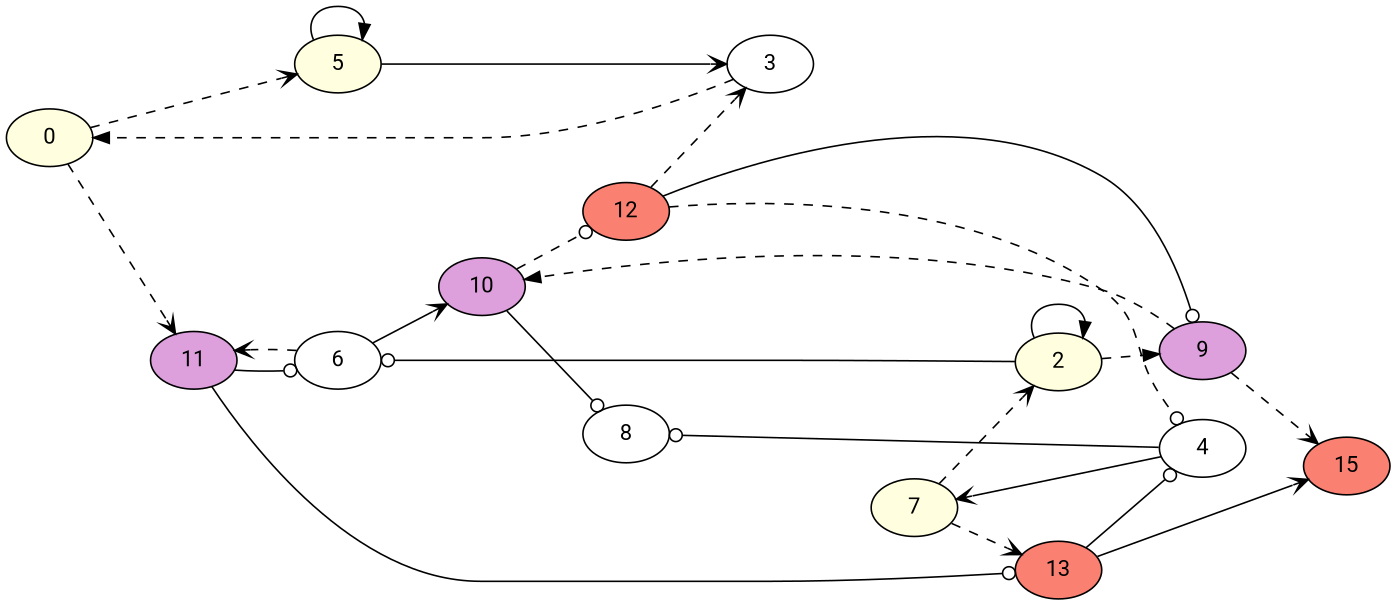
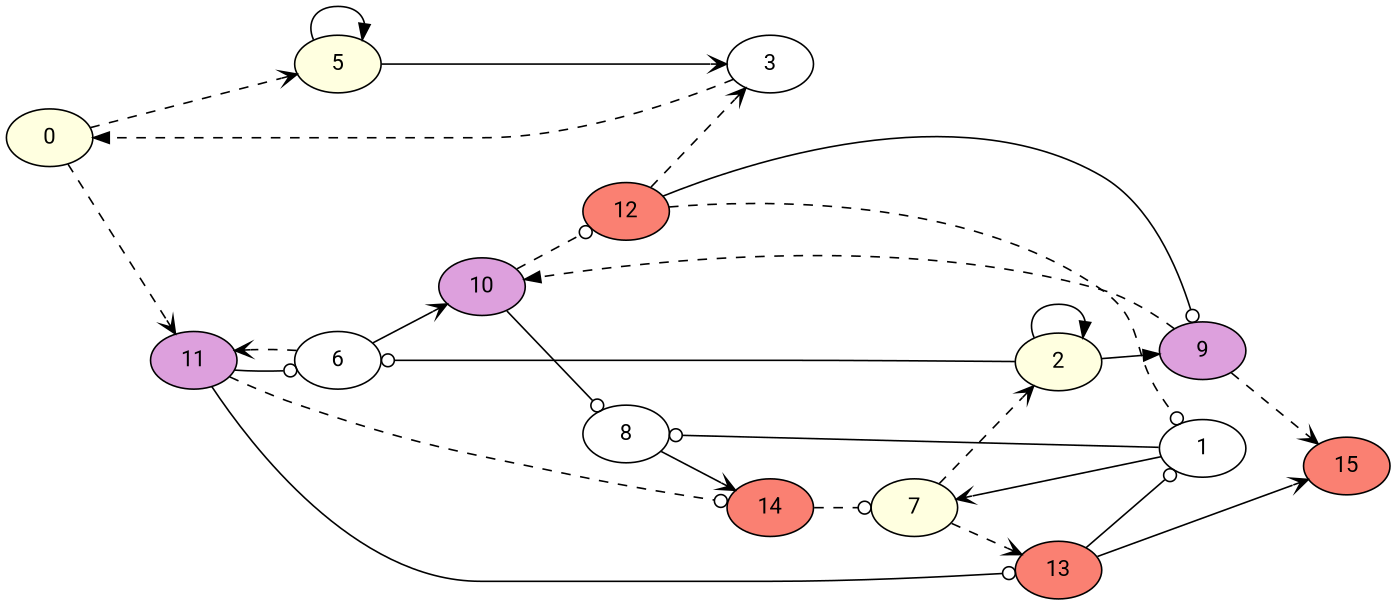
edge "2" -> "9": style dashed -> solid
node "4": label "4" -> "1"
node "14": added
